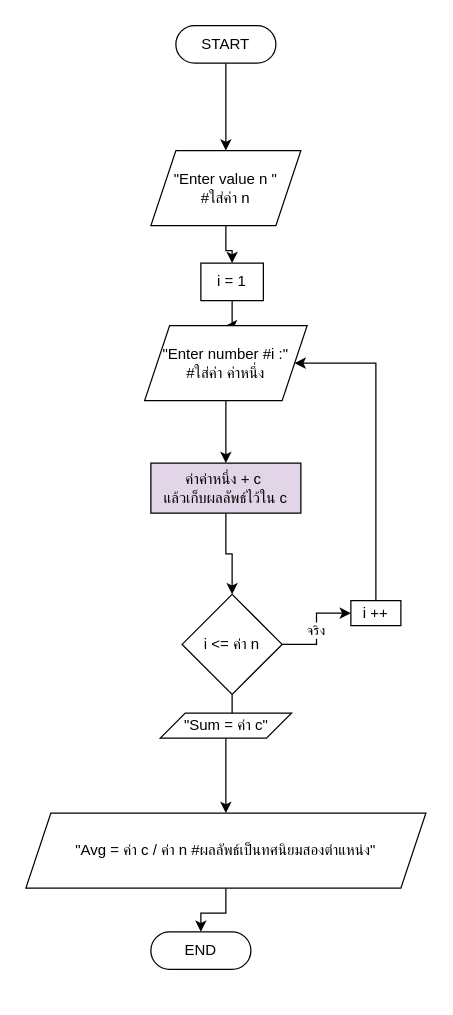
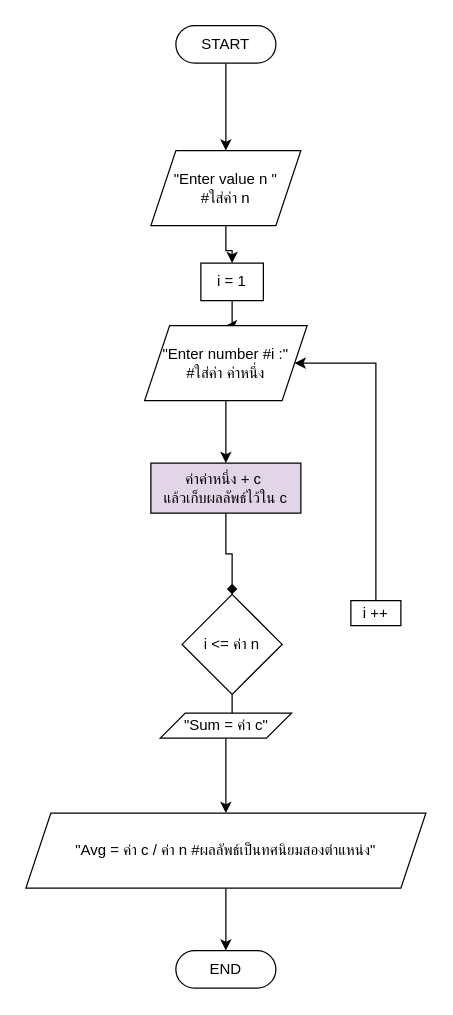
edge "ค่าค่าหนึ่ง + c แล้วเก็บผลลัพธ์ไว้ใน c" -> "i <= ค่า n": arrowhead classic -> diamond
edge "i <= ค่า n" -> "i ++": removed, label "จริง"
node "END": moved (201, 951) -> (226, 969)
